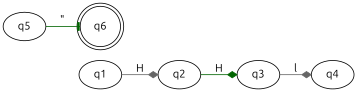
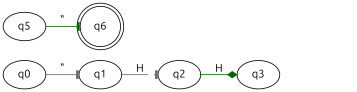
node "q0": added
edge "q1" -> "q2": arrowhead diamond -> tee
node "q4": removed
